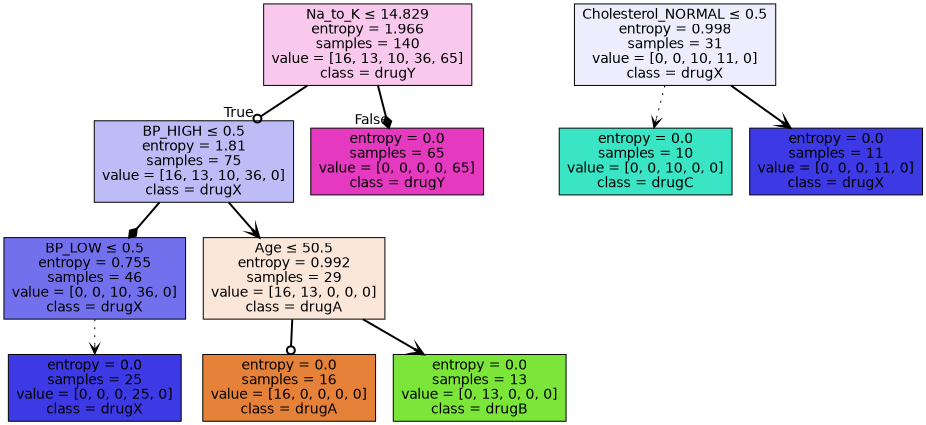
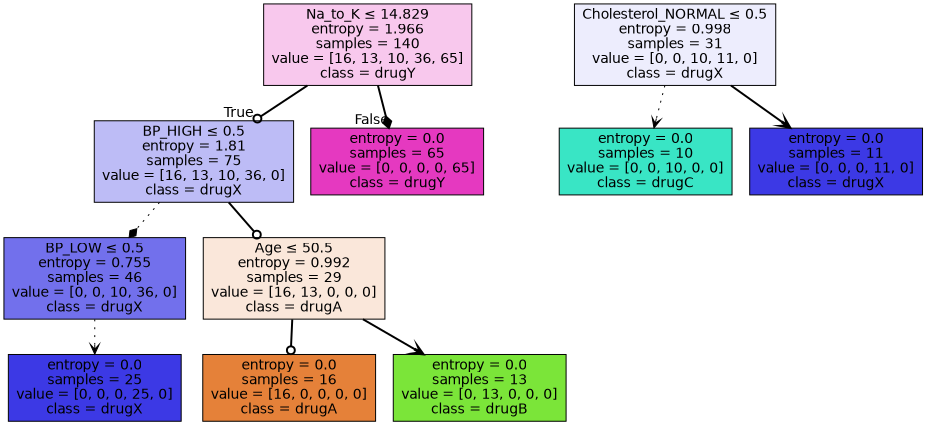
edge "BP_HIGH ≤ 0.5" -> "BP_LOW ≤ 0.5": style bold -> dotted
edge "BP_HIGH ≤ 0.5" -> "Age ≤ 50.5": arrowhead vee -> odot
